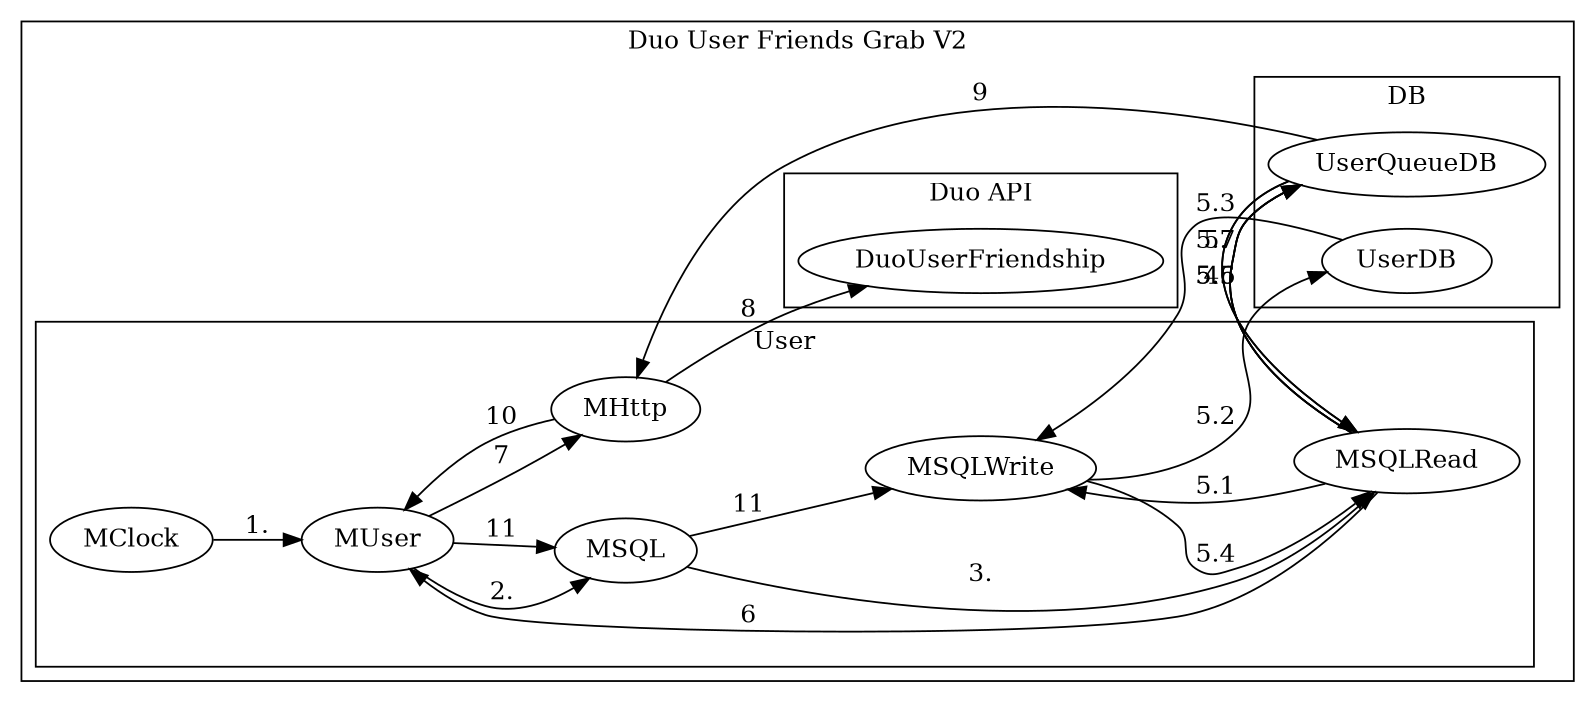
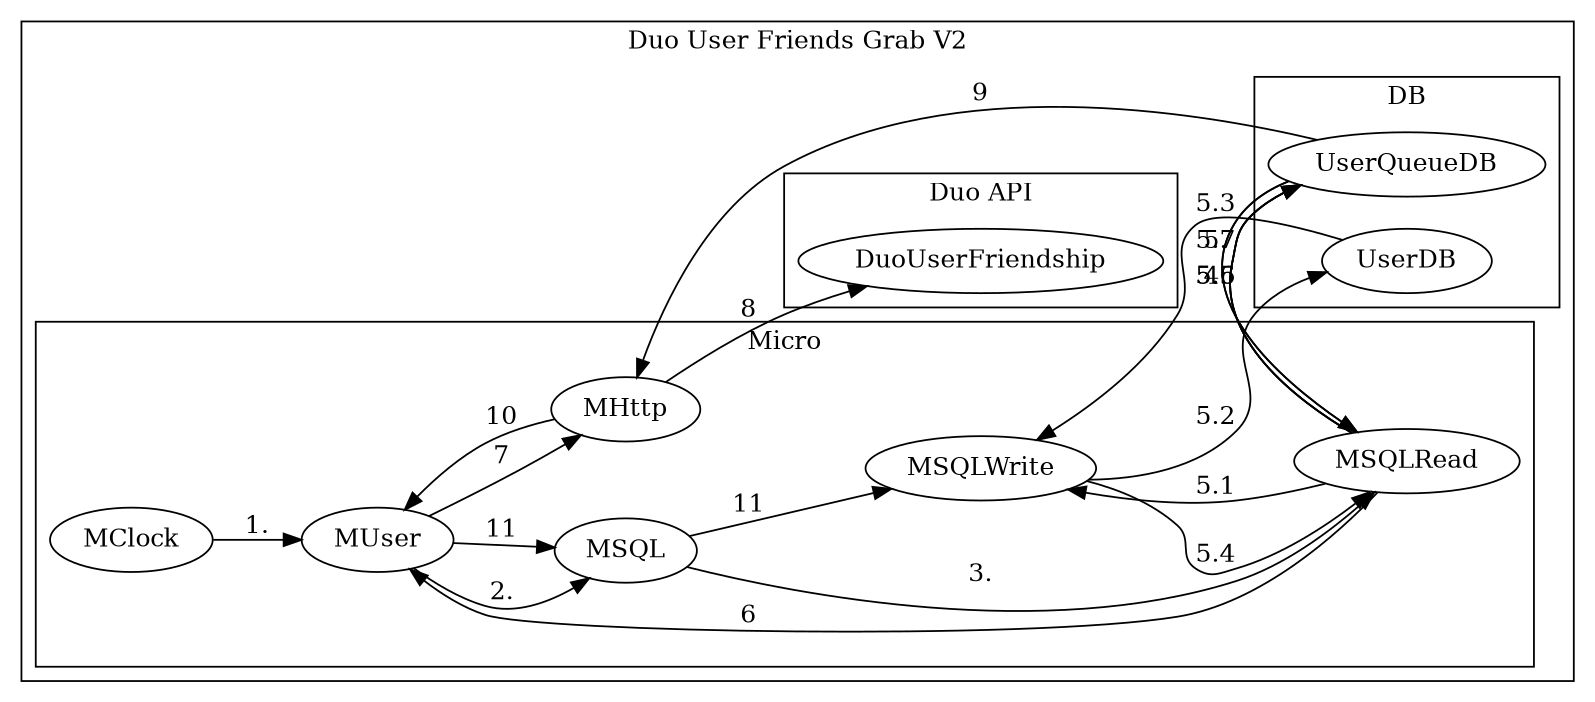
cluster "User": label "User" -> "Micro"
